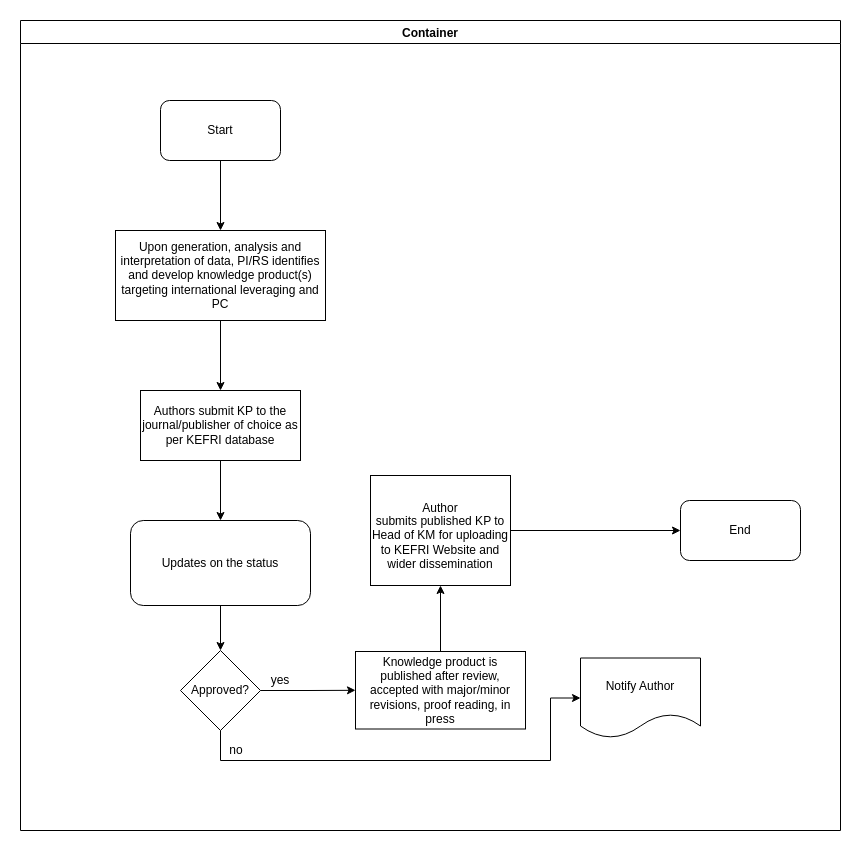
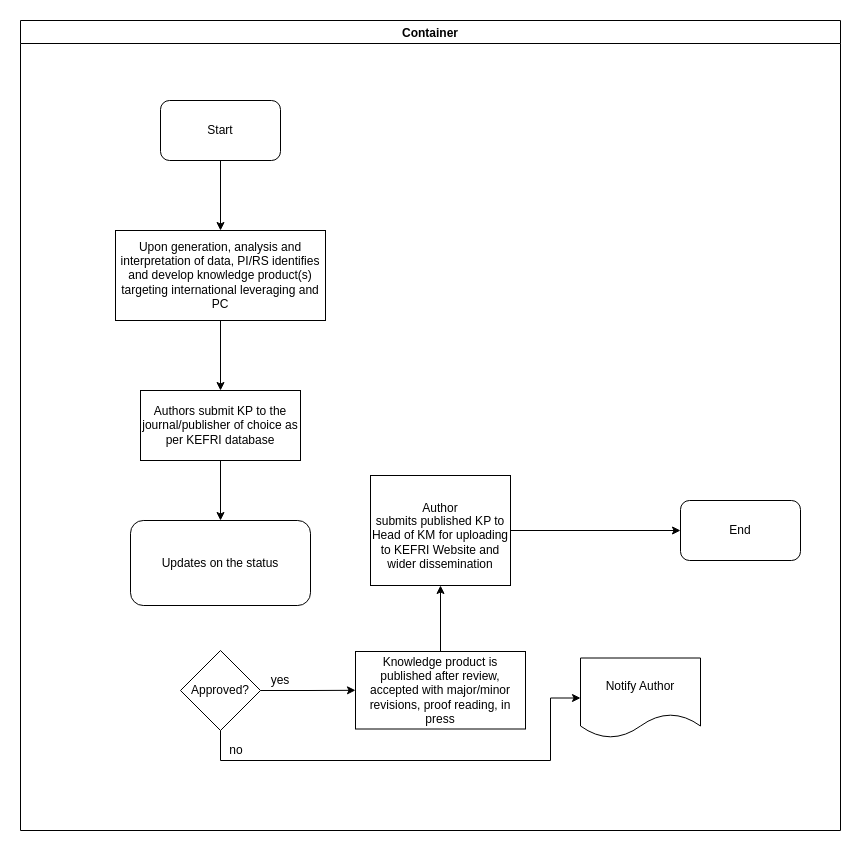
edge "Updates on the status" -> "Approved?": removed
